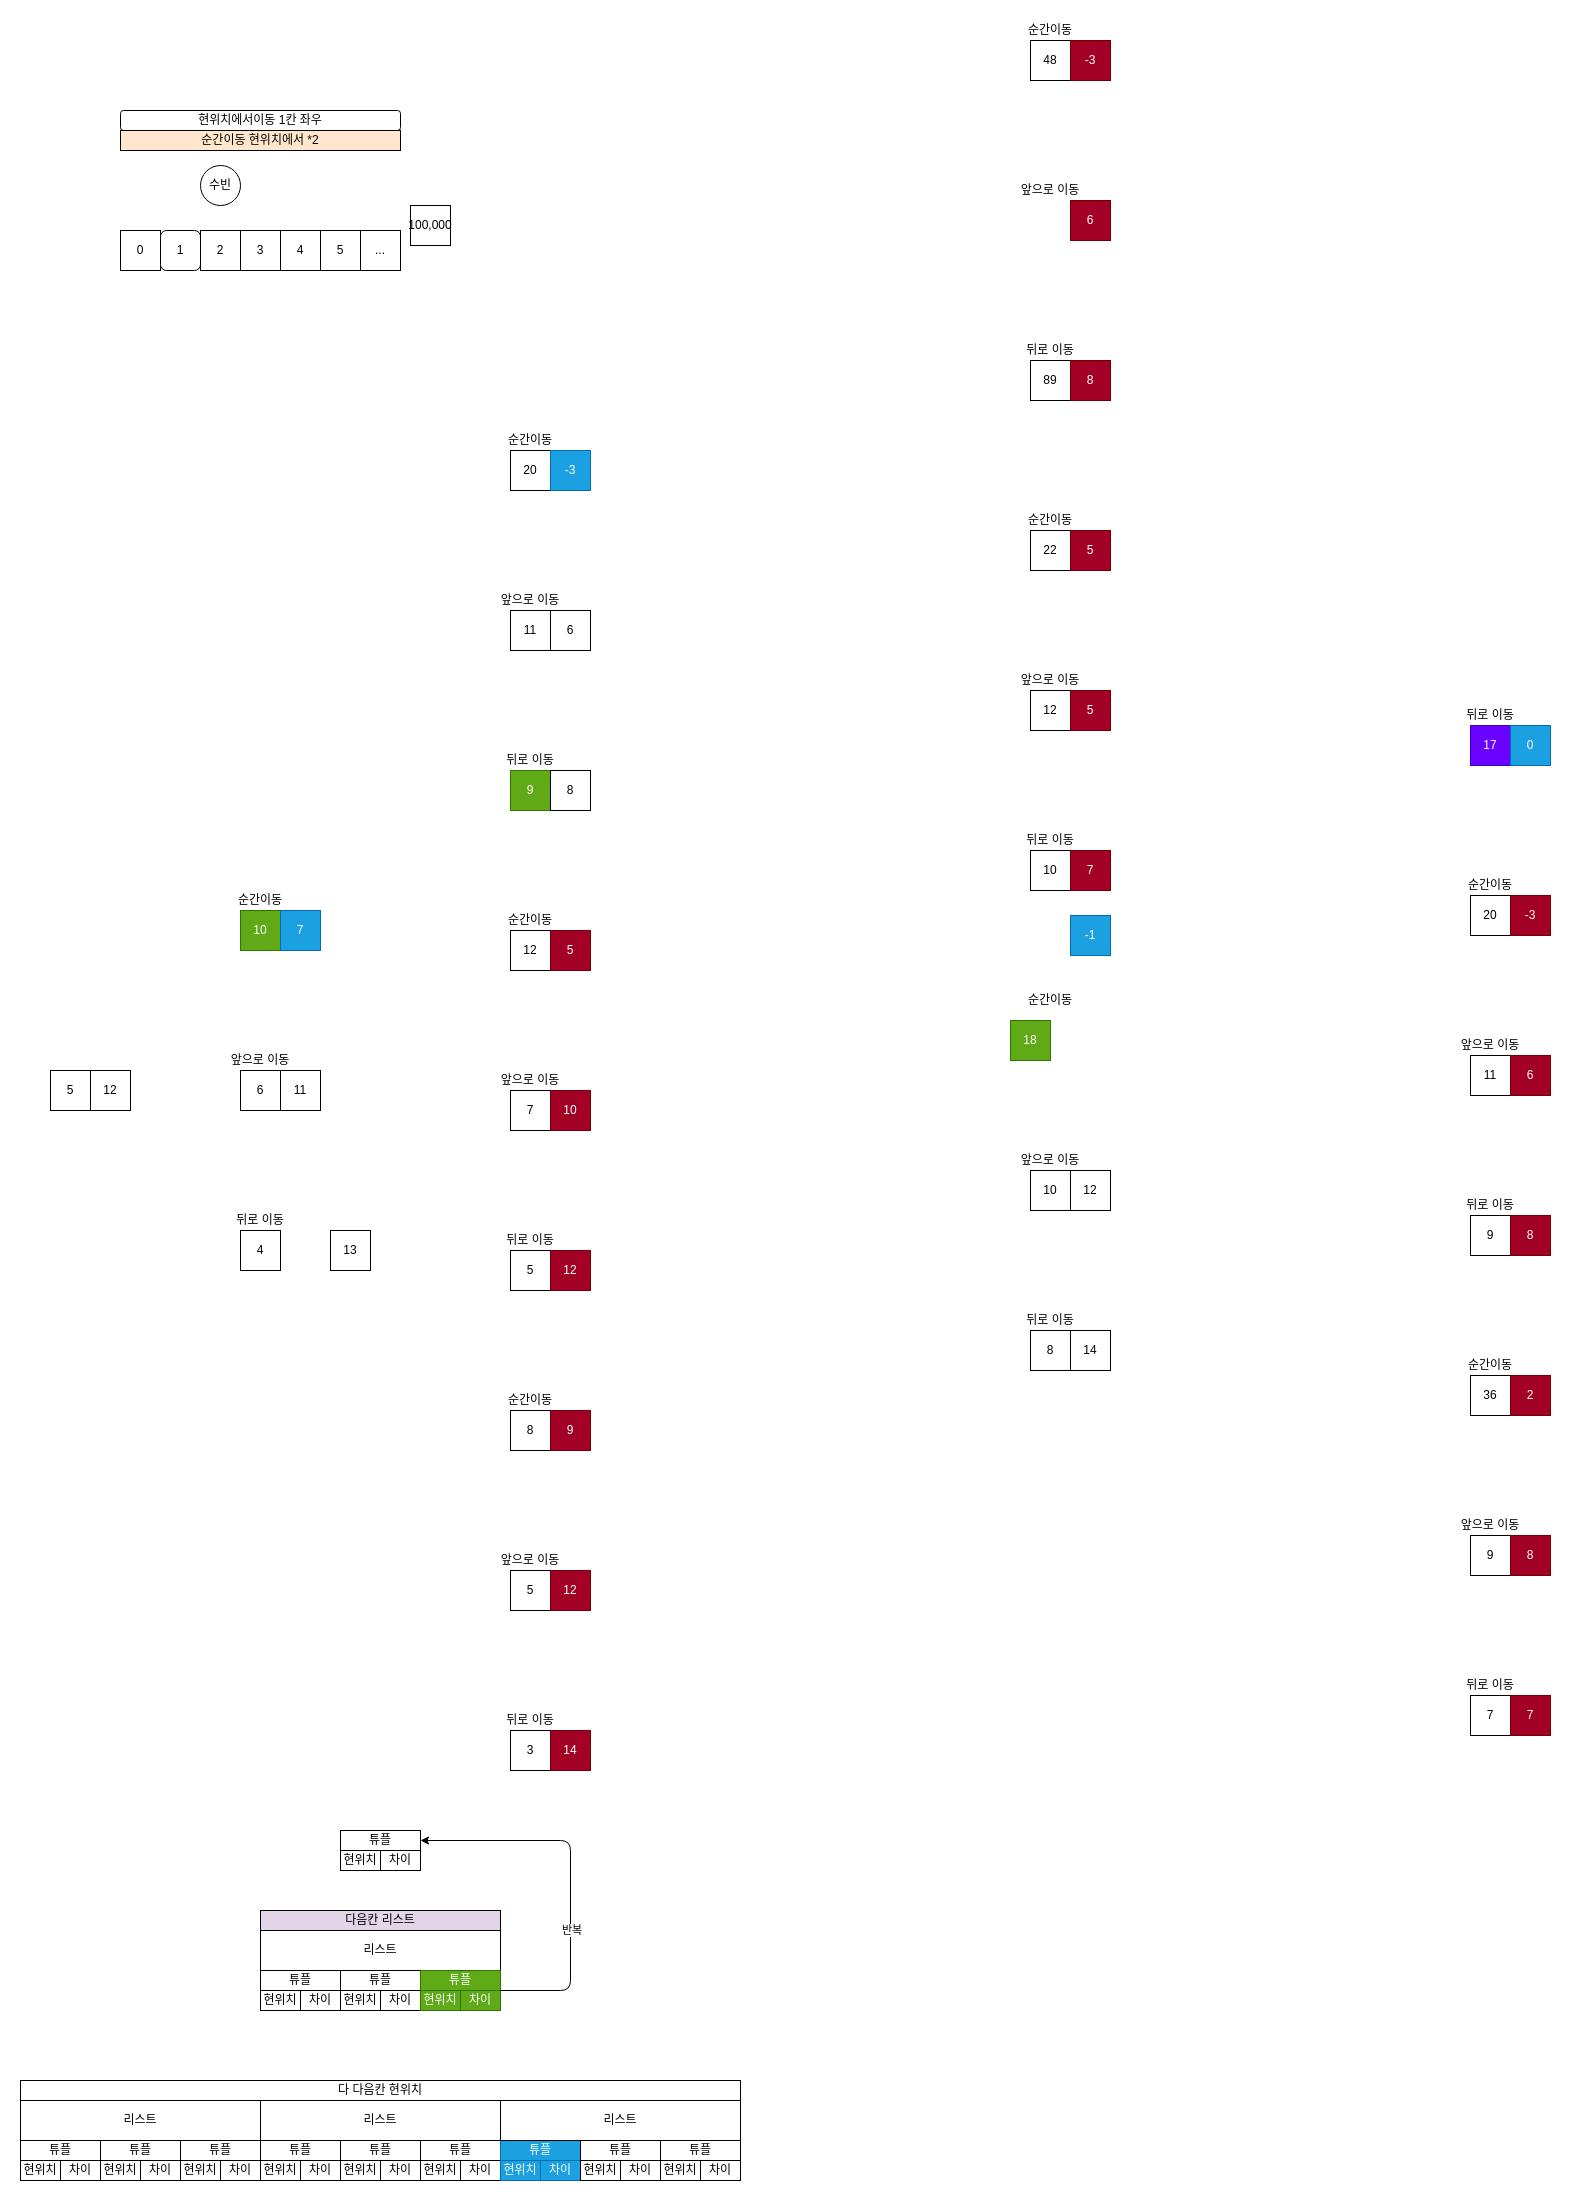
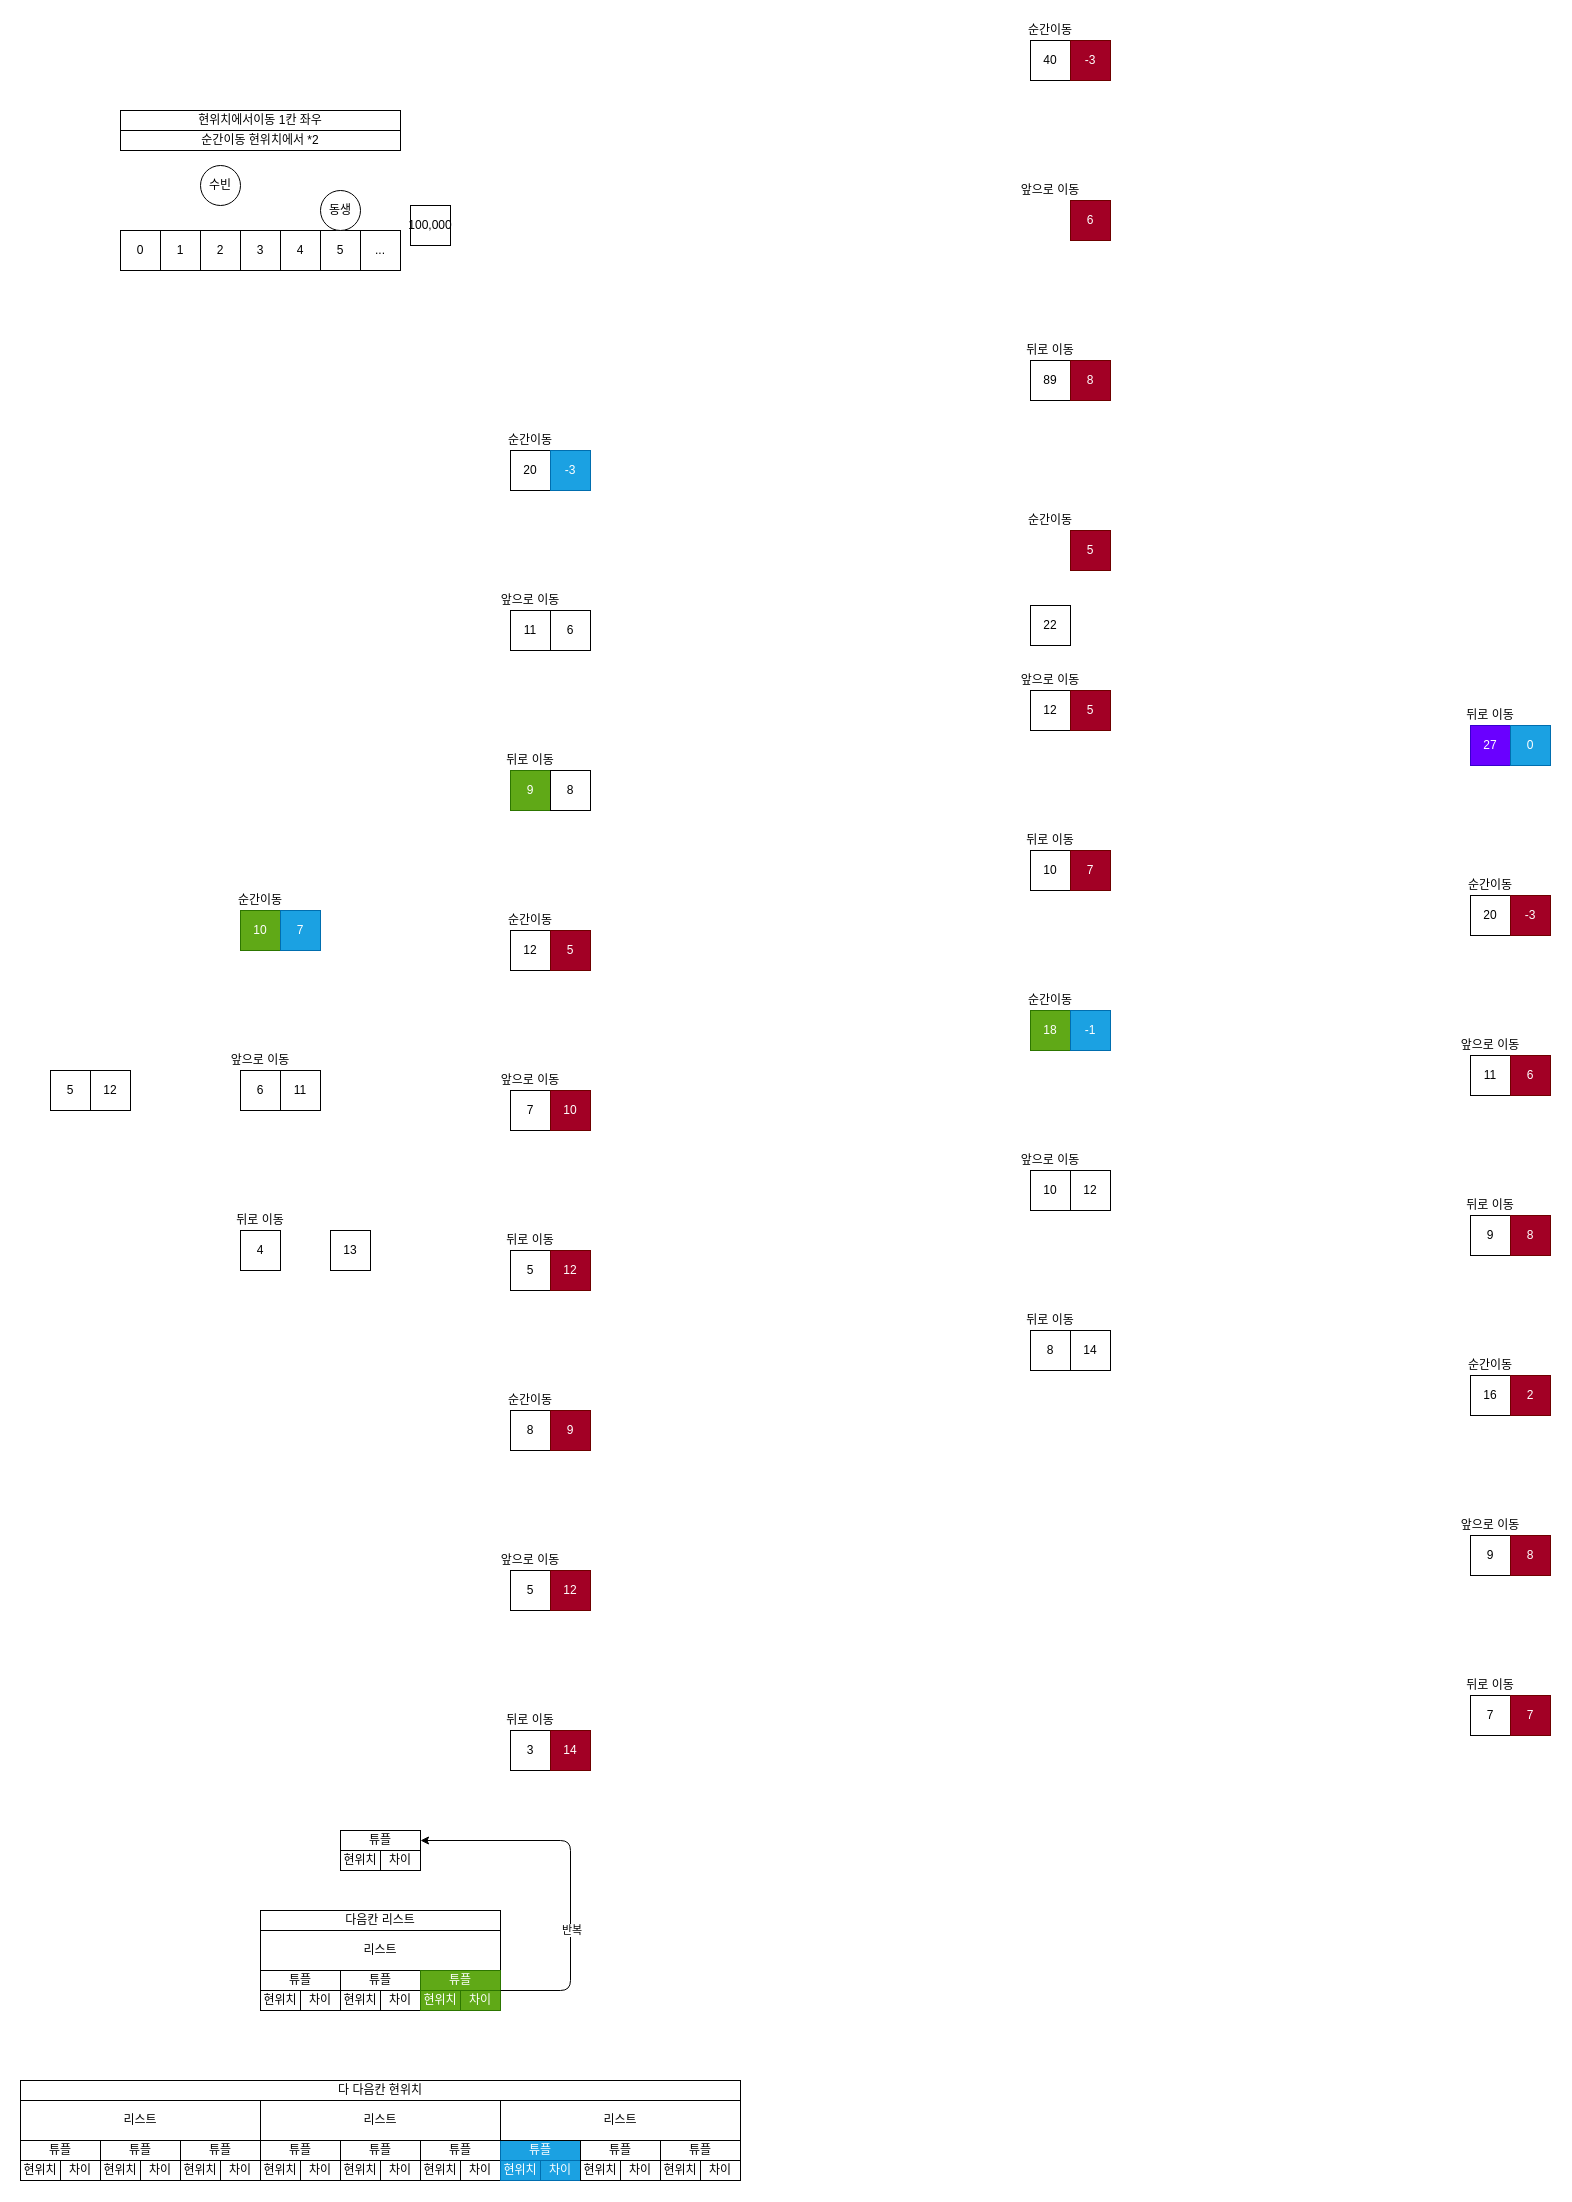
node "48": label "48" -> "40"
node "현위치에서이동 1칸 좌우": shape rounded rectangle -> rectangle
node "순간이동 현위치에서 *2": fillcolor #ffe6cc -> #ffffff
node "동생": added
node "1": shape rounded rectangle -> rectangle
node "22": moved (1051, 551) -> (1051, 626)
node "17": label "17" -> "27"
node "-1": moved (1091, 936) -> (1091, 1031)
node "18": moved (1031, 1041) -> (1051, 1031)
node "36": label "36" -> "16"
node "다음칸 리스트": fillcolor #e1d5e7 -> #ffffff
